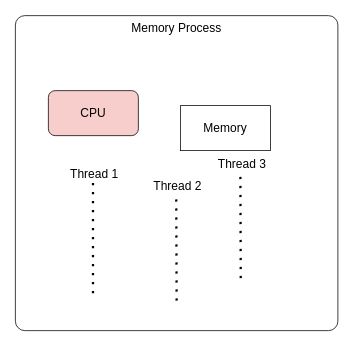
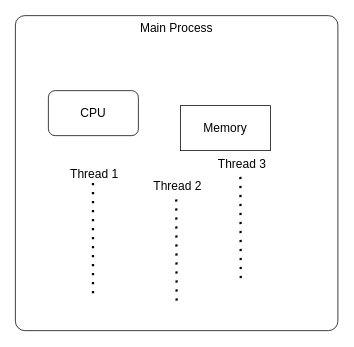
node "Memory Process": label "Memory Process" -> "Main Process"
node "CPU": fillcolor #f8cecc -> #ffffff
